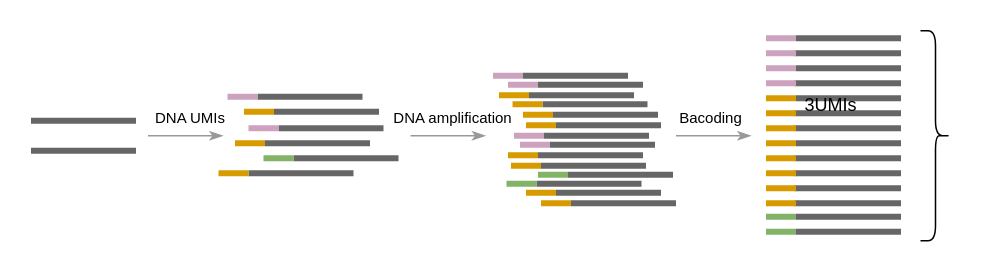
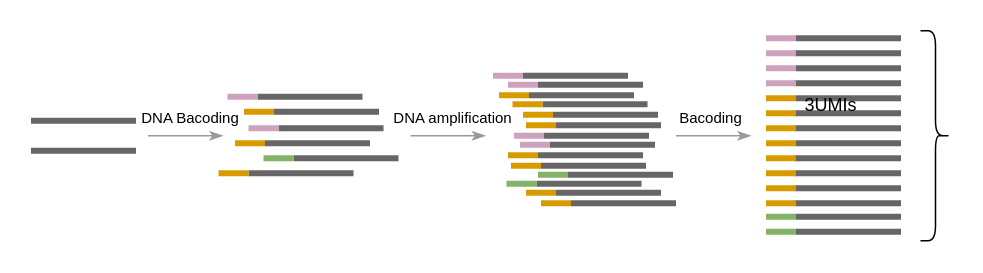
node "DNA UMIs": label "DNA UMIs" -> "DNA Bacoding"
